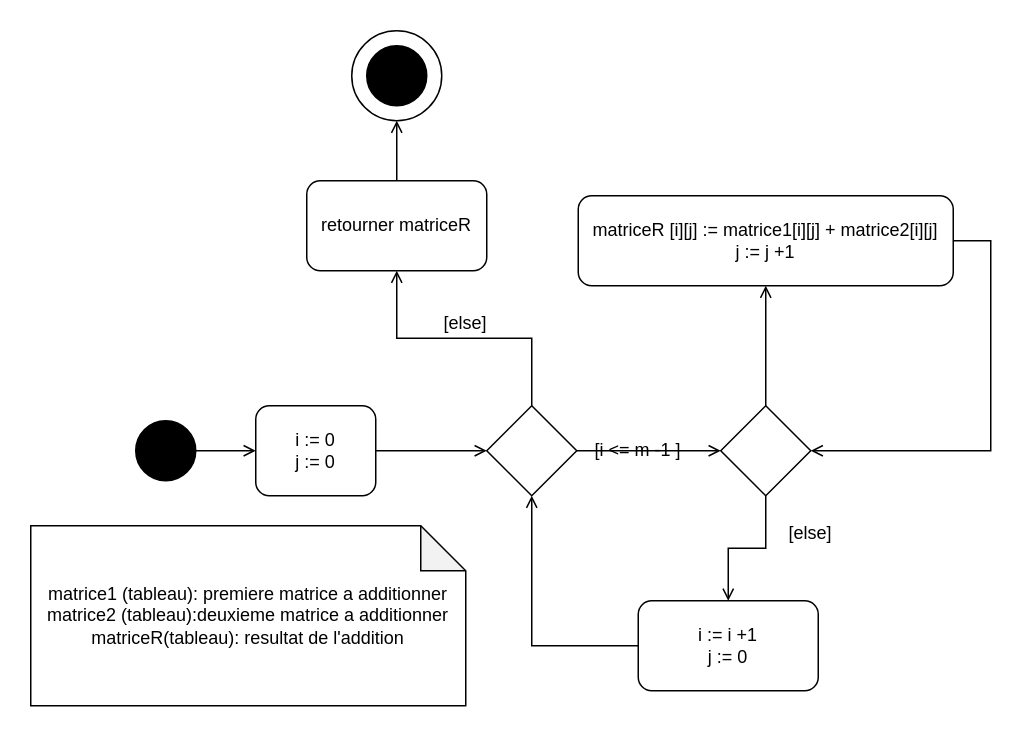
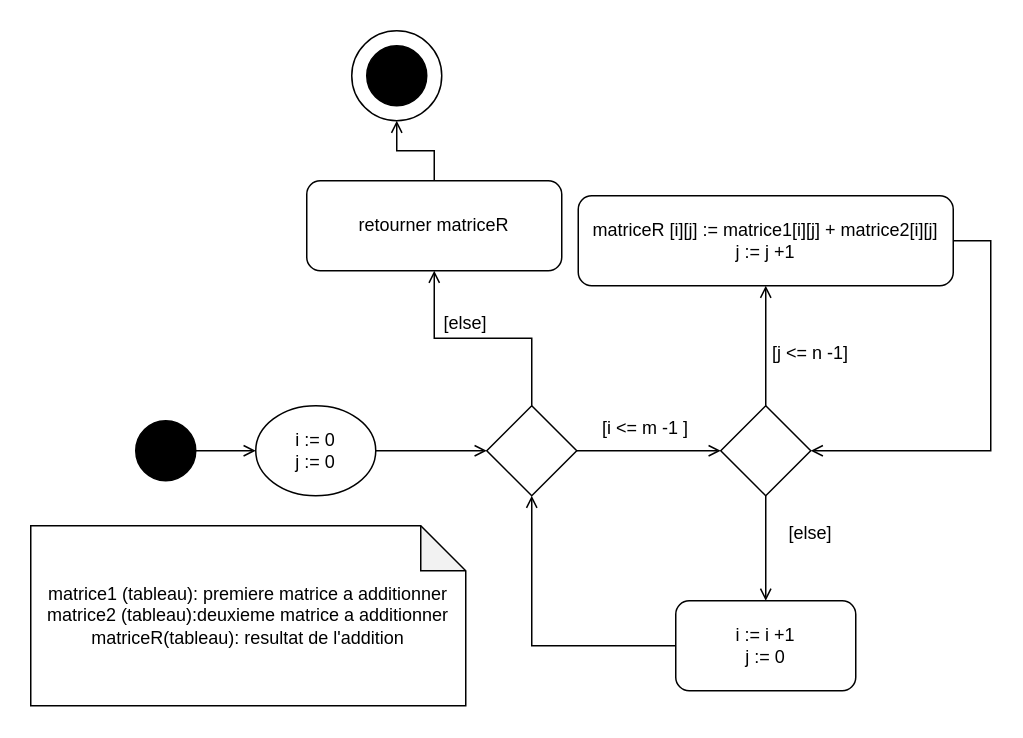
node "retourner matriceR": size 180x90 -> 255x90
node "[j <= n -1]": added
node "i := 0 j := 0": shape rounded rectangle -> ellipse
node "[i <= m -1 ]": moved (638, 451) -> (646, 428)
node "i := i +1 j := 0": moved (728, 646) -> (766, 646)
